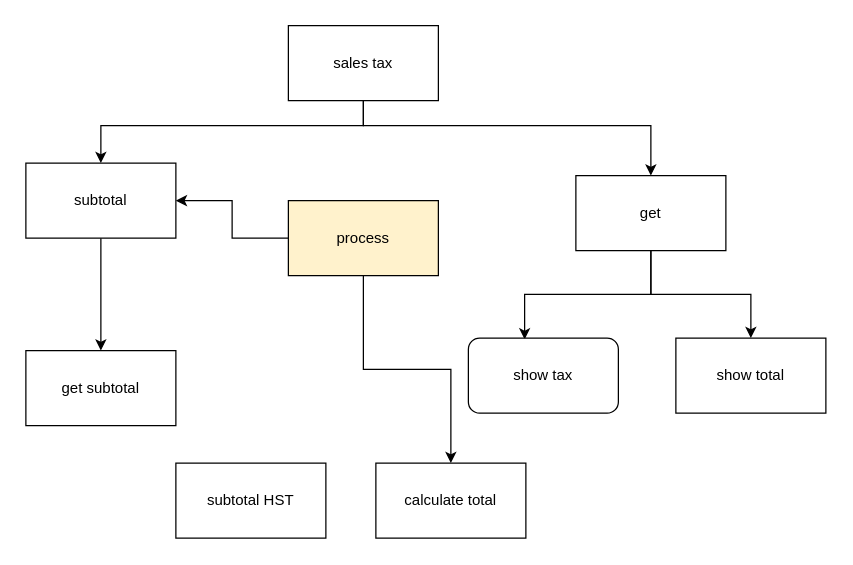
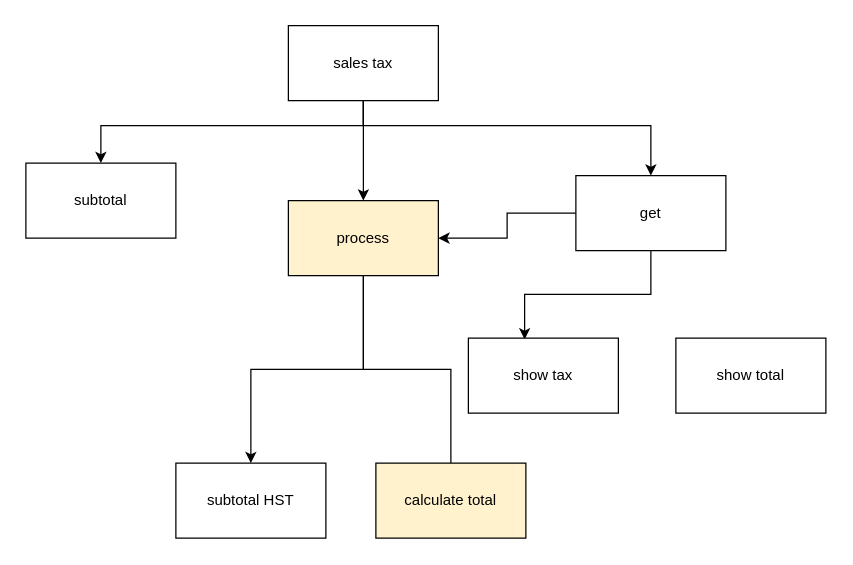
edge "sales tax" -> "process": added
edge "process" -> "subtotal": now "process" -> "subtotal HST"
edge "subtotal" -> "get subtotal": removed
edge "get" -> "show total": now "get" -> "process"
node "show tax": shape rounded rectangle -> rectangle
node "get subtotal": removed
edge "process" -> "calculate total": arrowhead classic -> none
node "calculate total": fillcolor #ffffff -> #fff2cc
